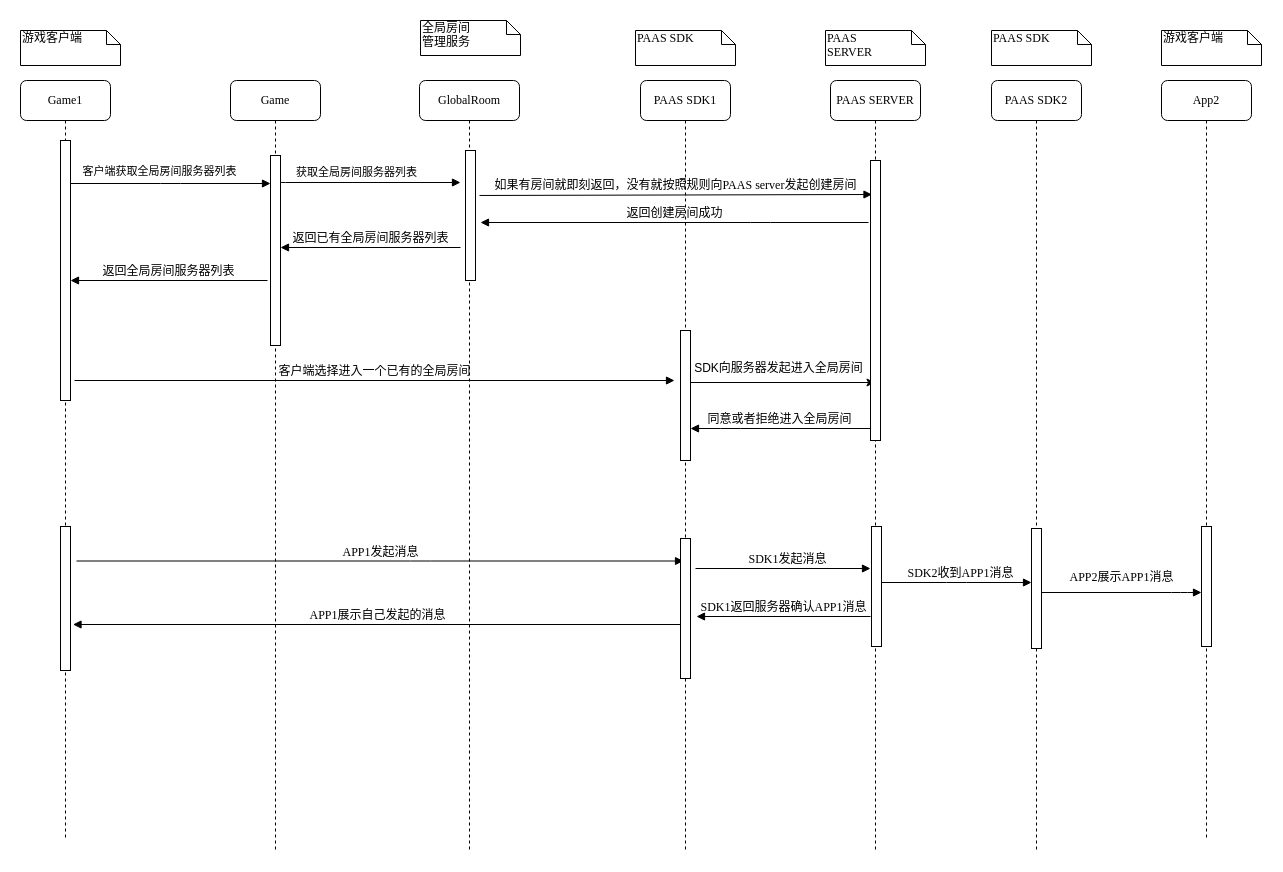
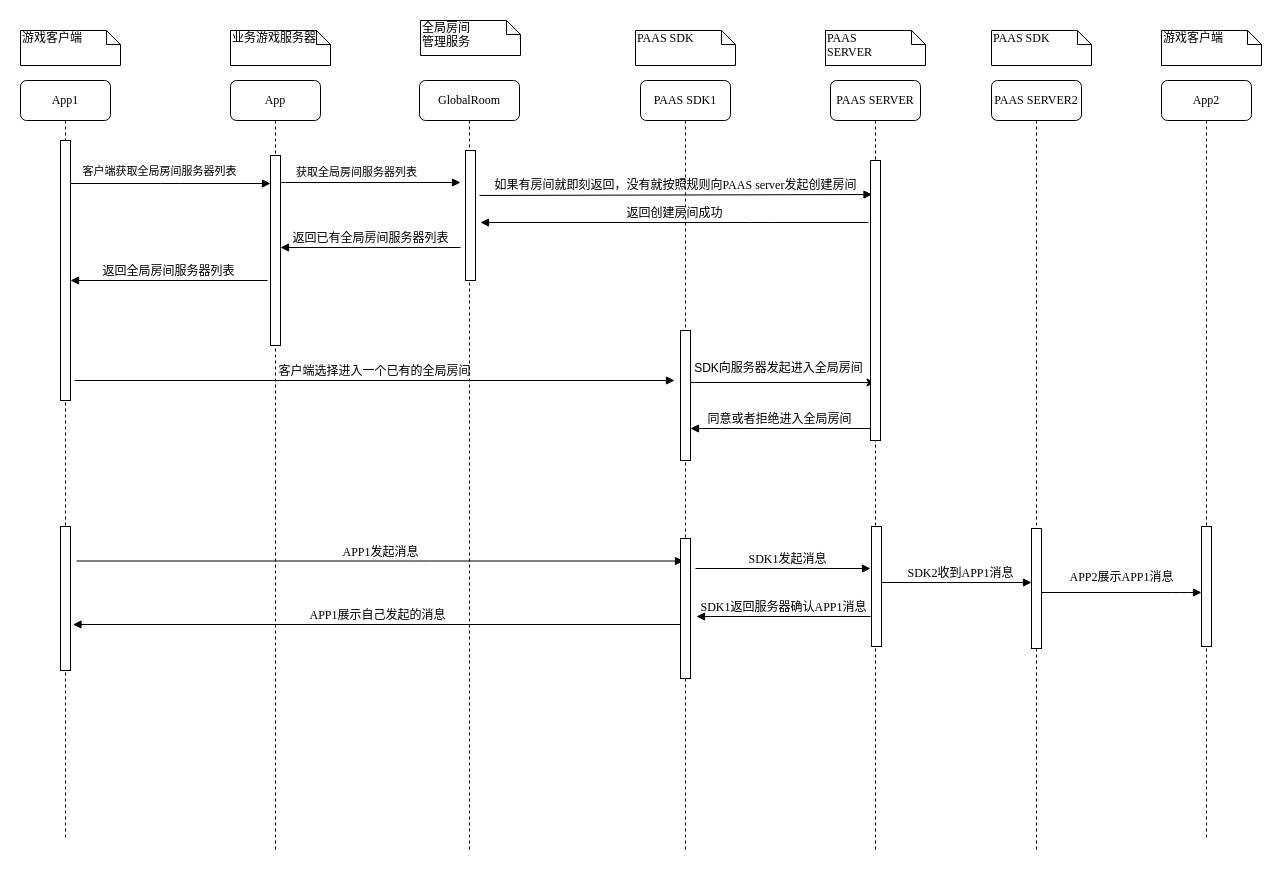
node "业务游戏服务器": added
node "Game1": label "Game1" -> "App1"
node "Game": label "Game" -> "App"
node "PAAS SDK2": label "PAAS SDK2" -> "PAAS SERVER2"
